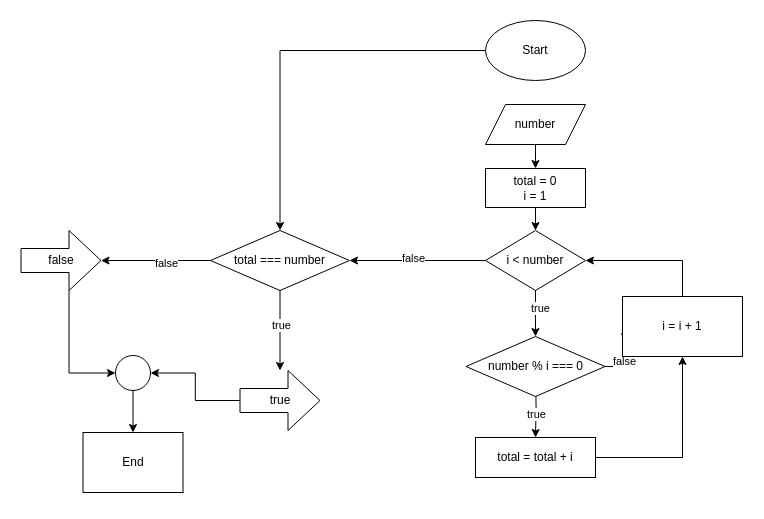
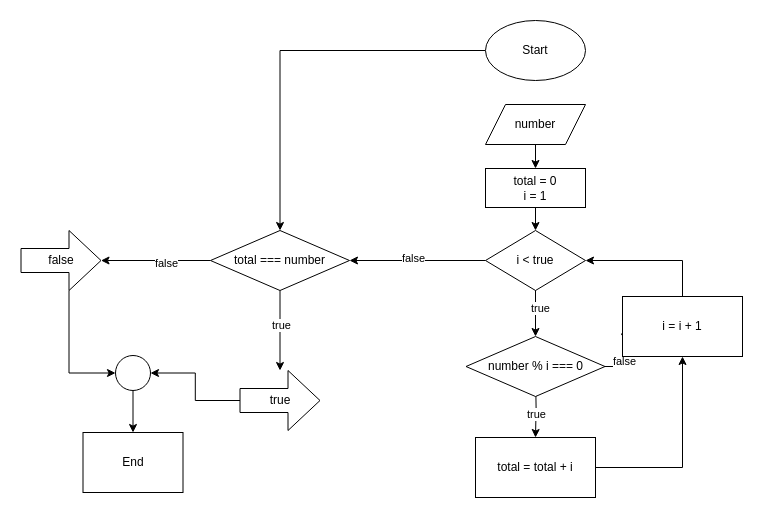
node "i < number": label "i < number" -> "i < true"
node "total = total + i": size 120x40 -> 120x60
